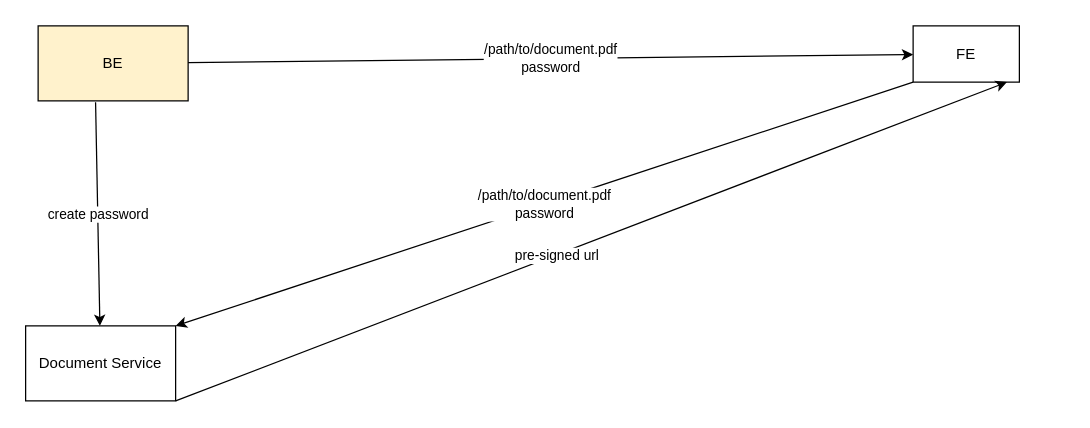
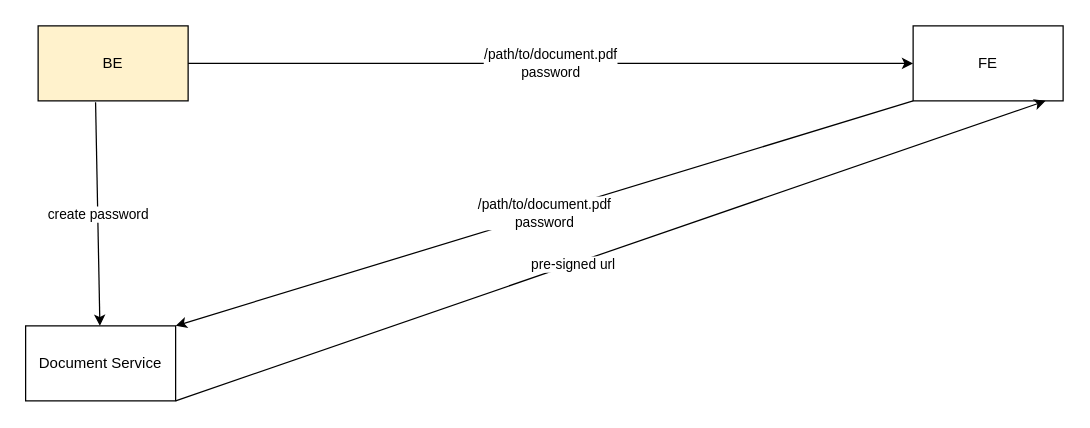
node "FE": size 106x56 -> 150x75
